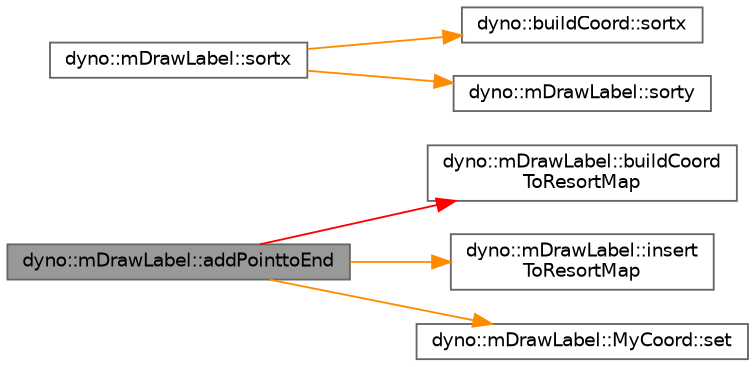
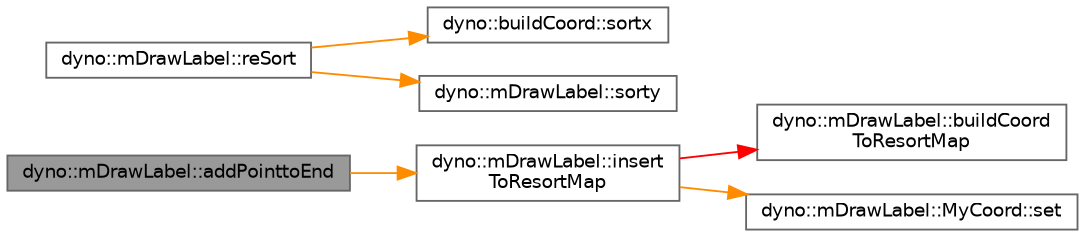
node "dyno::mDrawLabel::sortx": label "dyno::mDrawLabel::sortx" -> "dyno::mDrawLabel::reSort"
edge "dyno::mDrawLabel::addPointtoEnd" -> "dyno::mDrawLabel::buildCoord ToResortMap": now "dyno::mDrawLabel::insert ToResortMap" -> "dyno::mDrawLabel::buildCoord ToResortMap"
edge "dyno::mDrawLabel::addPointtoEnd" -> "dyno::mDrawLabel::MyCoord::set": now "dyno::mDrawLabel::insert ToResortMap" -> "dyno::mDrawLabel::MyCoord::set"
